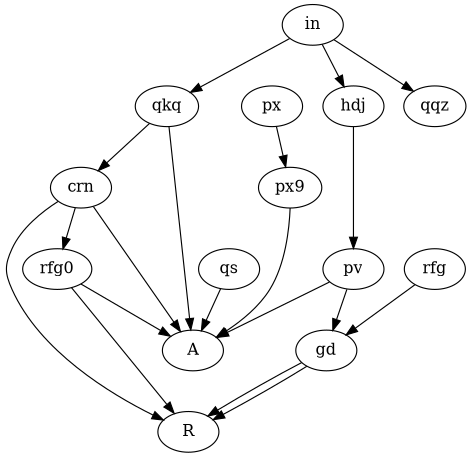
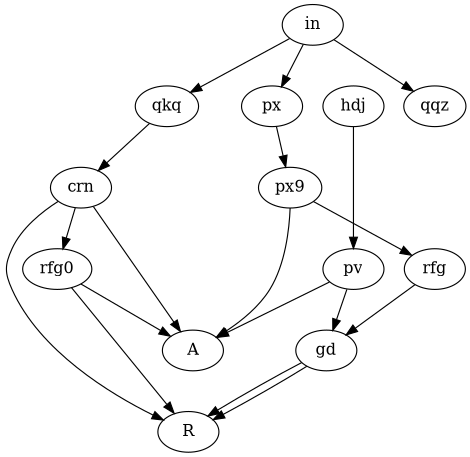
edge "in" -> "hdj": now "in" -> "px"
edge "qkq" -> "A": removed
edge "px9" -> "rfg": added
node "qs": removed
